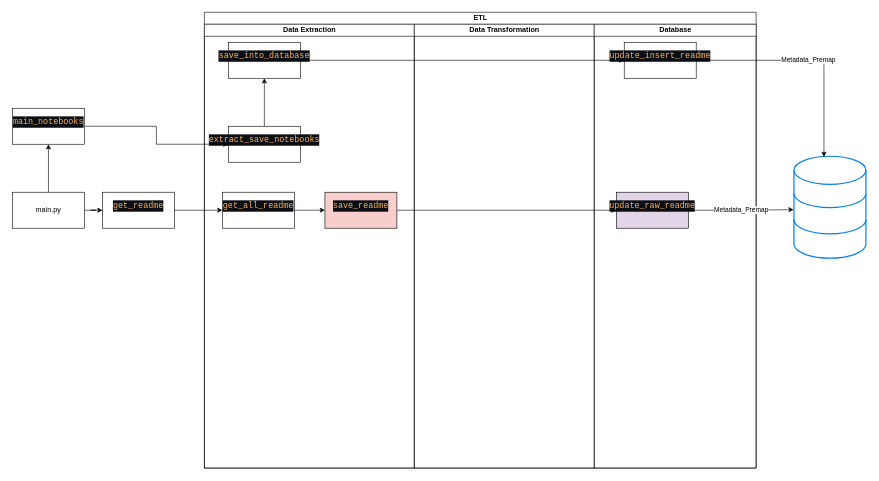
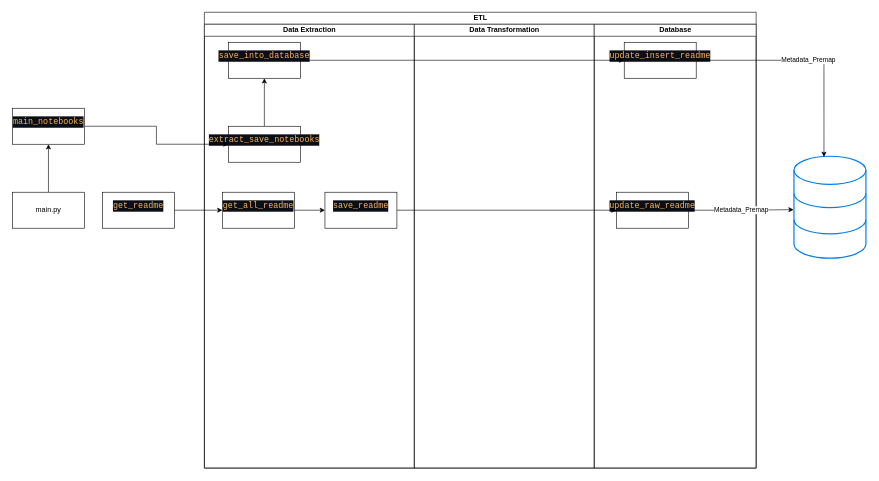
edge "main.py" -> "get_readme": removed
node "save_readme": fillcolor #f8cecc -> #ffffff
node "update_raw_readme": fillcolor #e1d5e7 -> #ffffff
